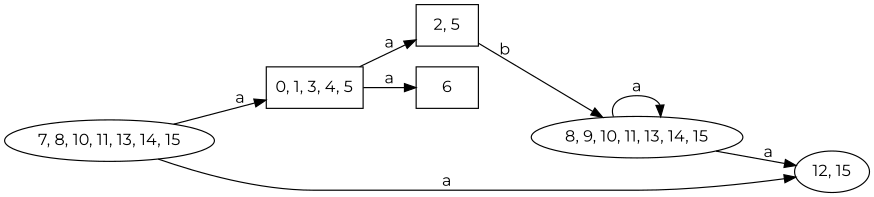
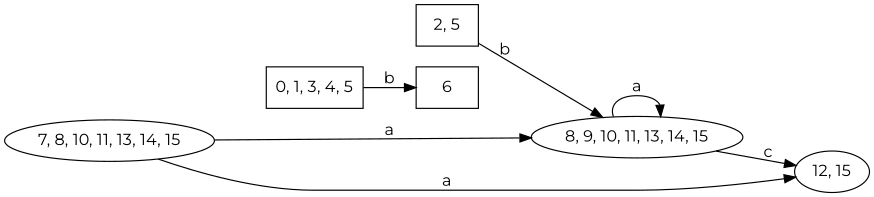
edge "0, 1, 3, 4, 5" -> "2, 5": removed, label "a"
edge "0, 1, 3, 4, 5" -> "6": label "a" -> "b"
edge "7, 8, 10, 11, 13, 14, 15" -> "0, 1, 3, 4, 5": now "7, 8, 10, 11, 13, 14, 15" -> "8, 9, 10, 11, 13, 14, 15"
edge "8, 9, 10, 11, 13, 14, 15" -> "12, 15": label "a" -> "c"
